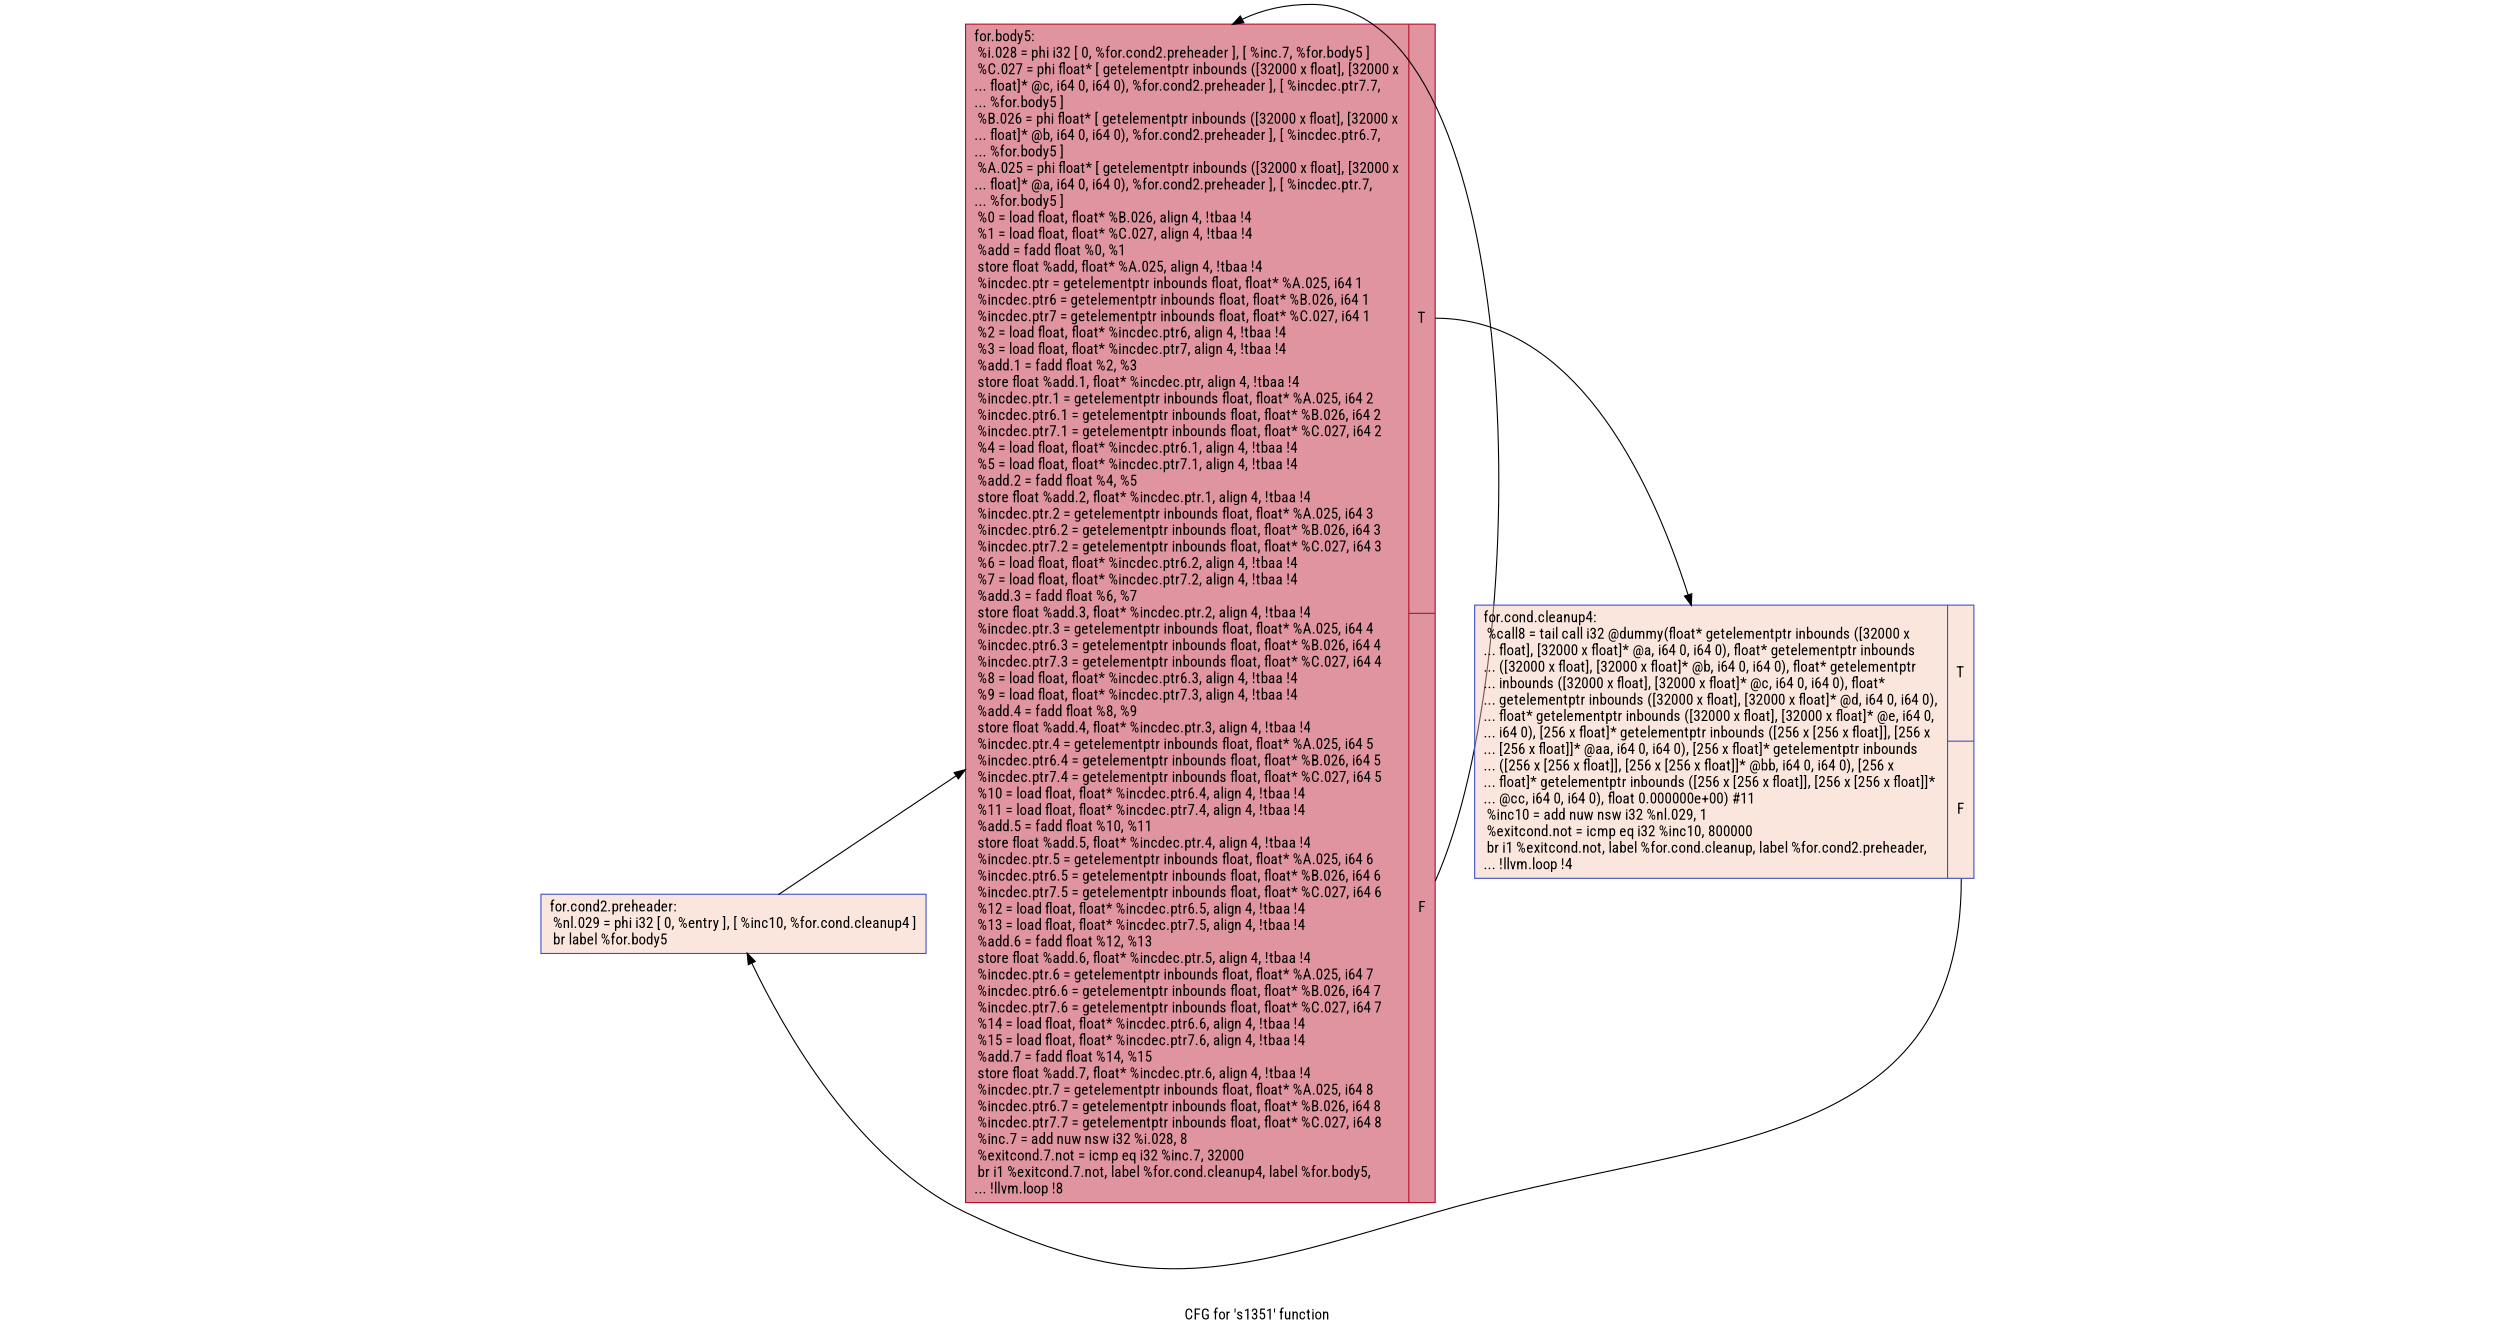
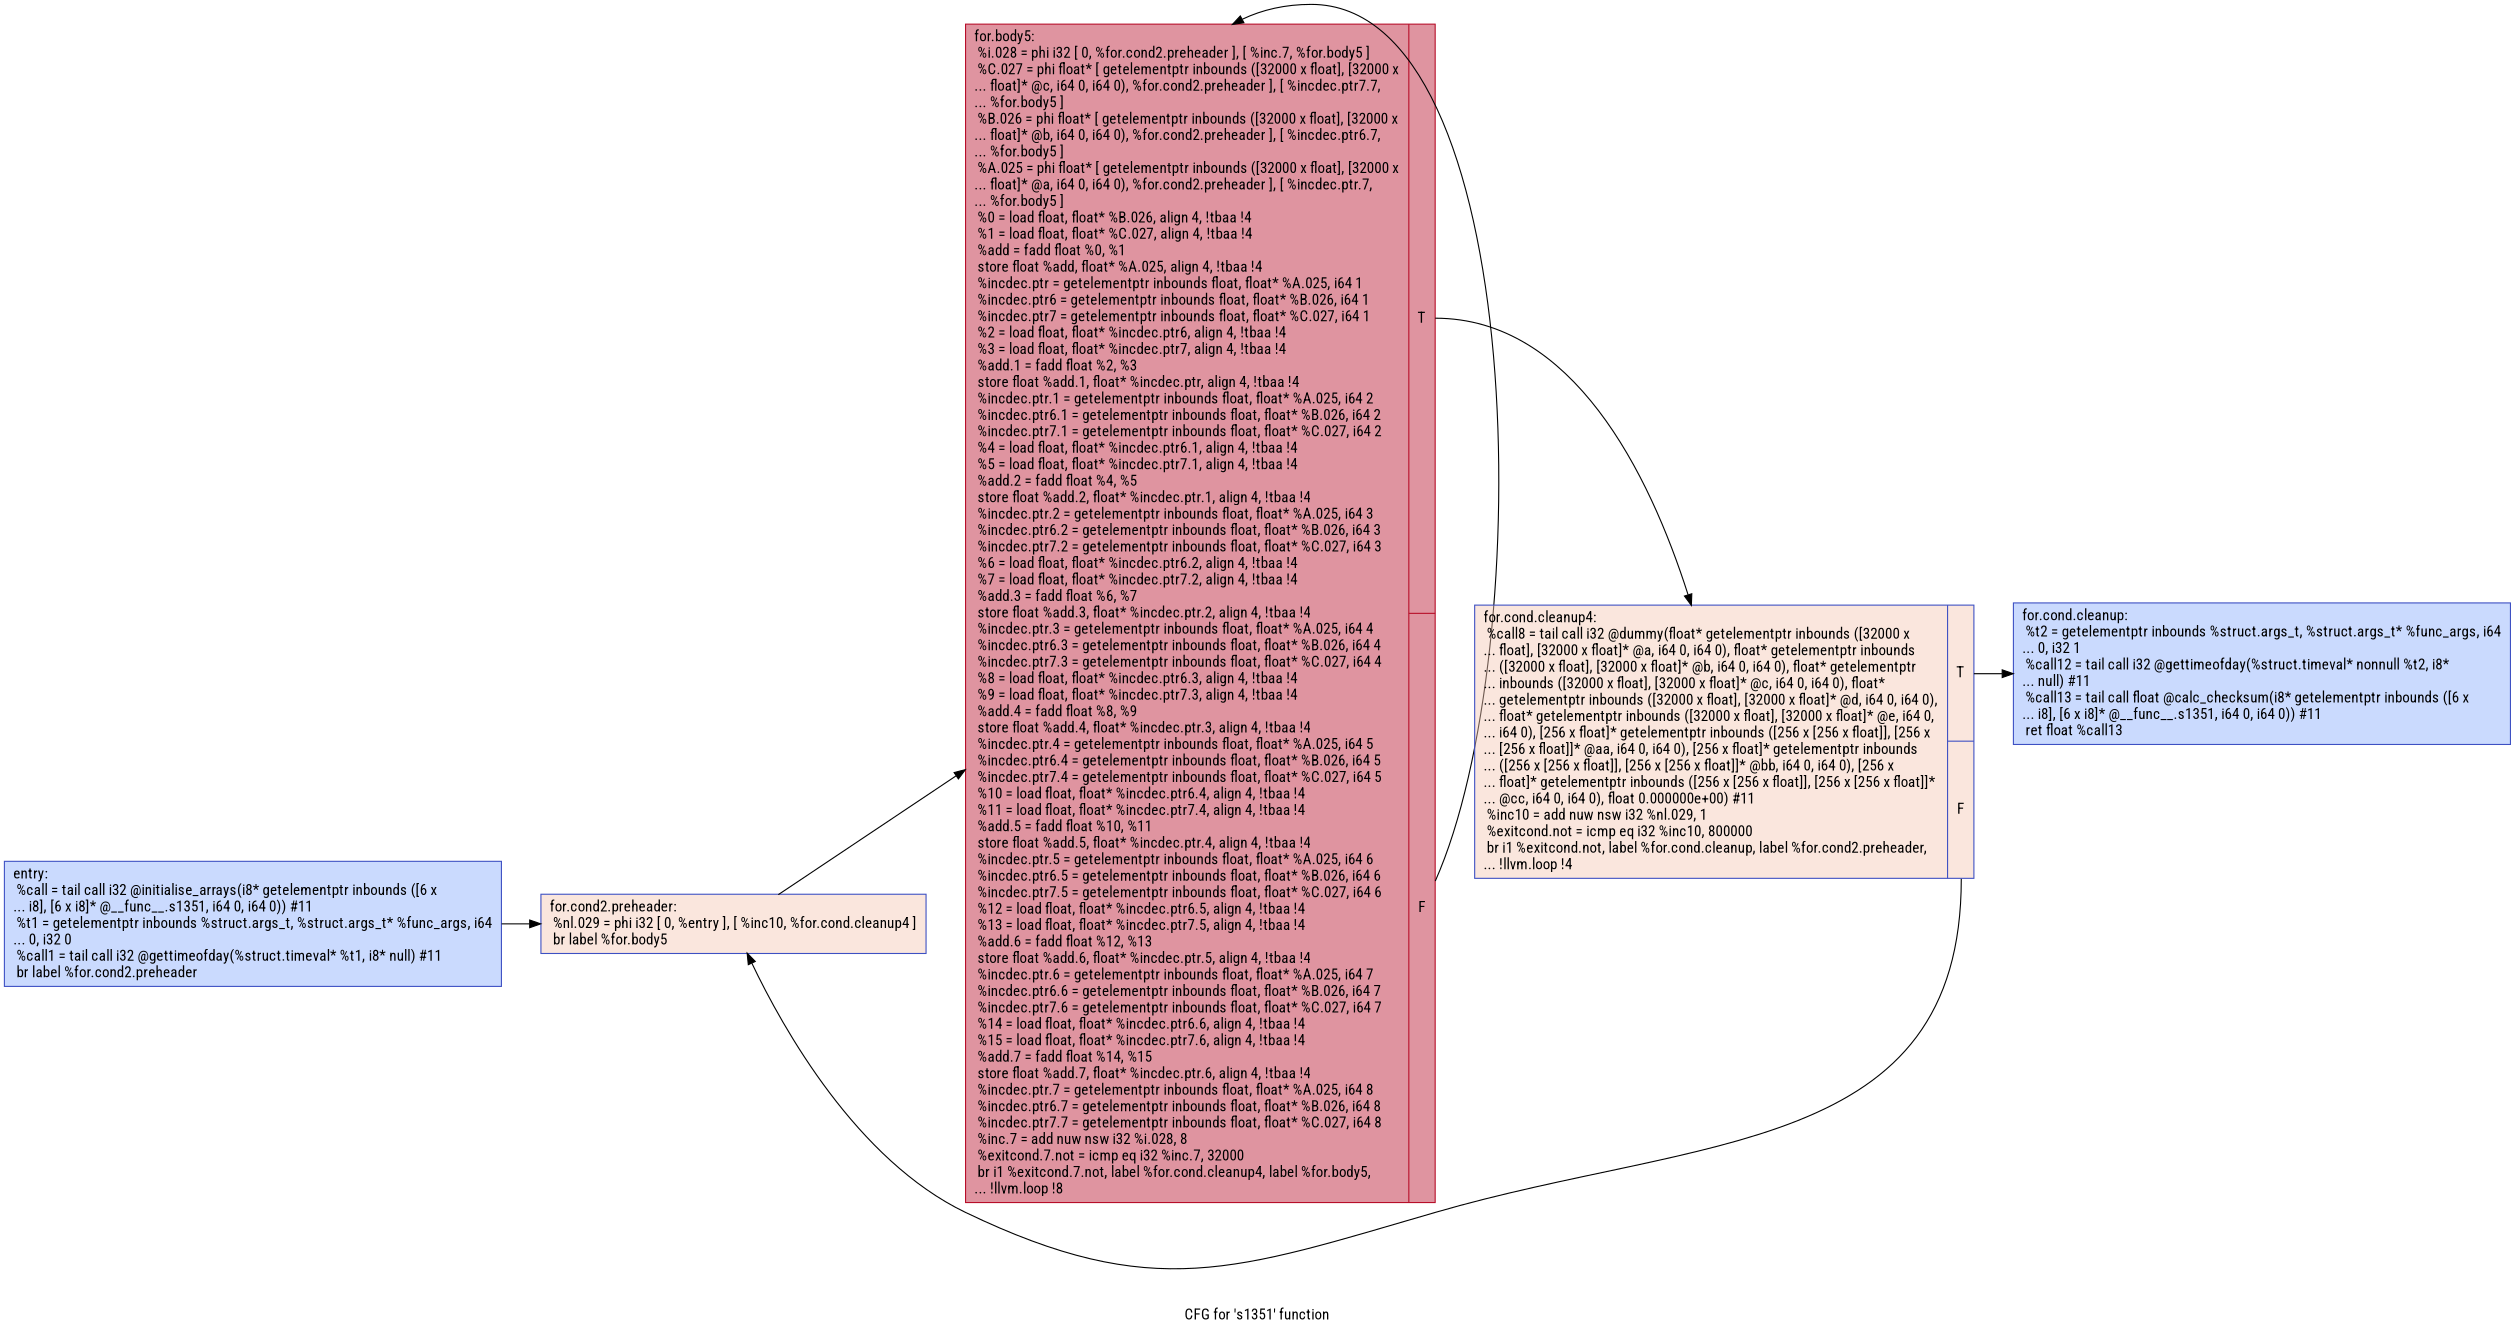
node "for.cond.cleanup:": added
node "entry:": added
